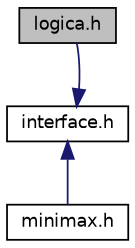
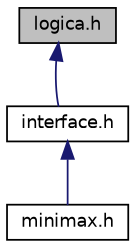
edge "logica.h" -> "interface.h": reversed
